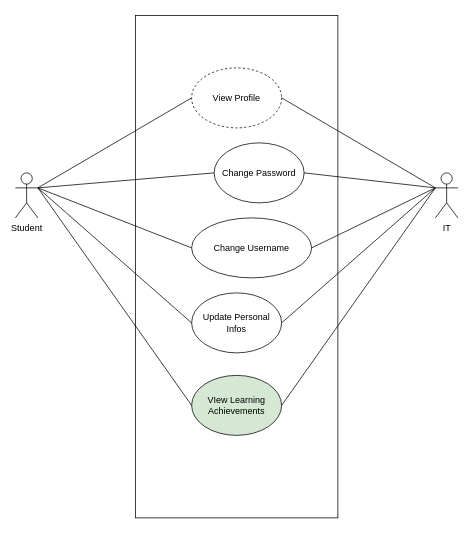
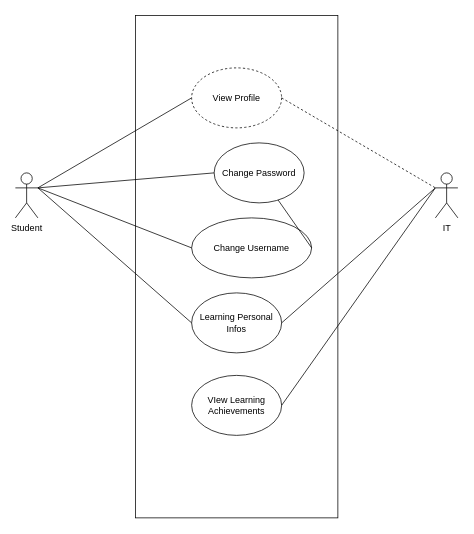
edge "View Profile" -- "IT": style solid -> dashed
edge "Change Password" -- "IT": removed
edge "IT" -- "Change Username": now "Change Password" -- "Change Username"
edge "Student" -- "VIew Learning Achievements": removed
node "Update Personal Infos": label "Update Personal Infos" -> "Learning Personal Infos"
node "VIew Learning Achievements": fillcolor #d5e8d4 -> #ffffff
